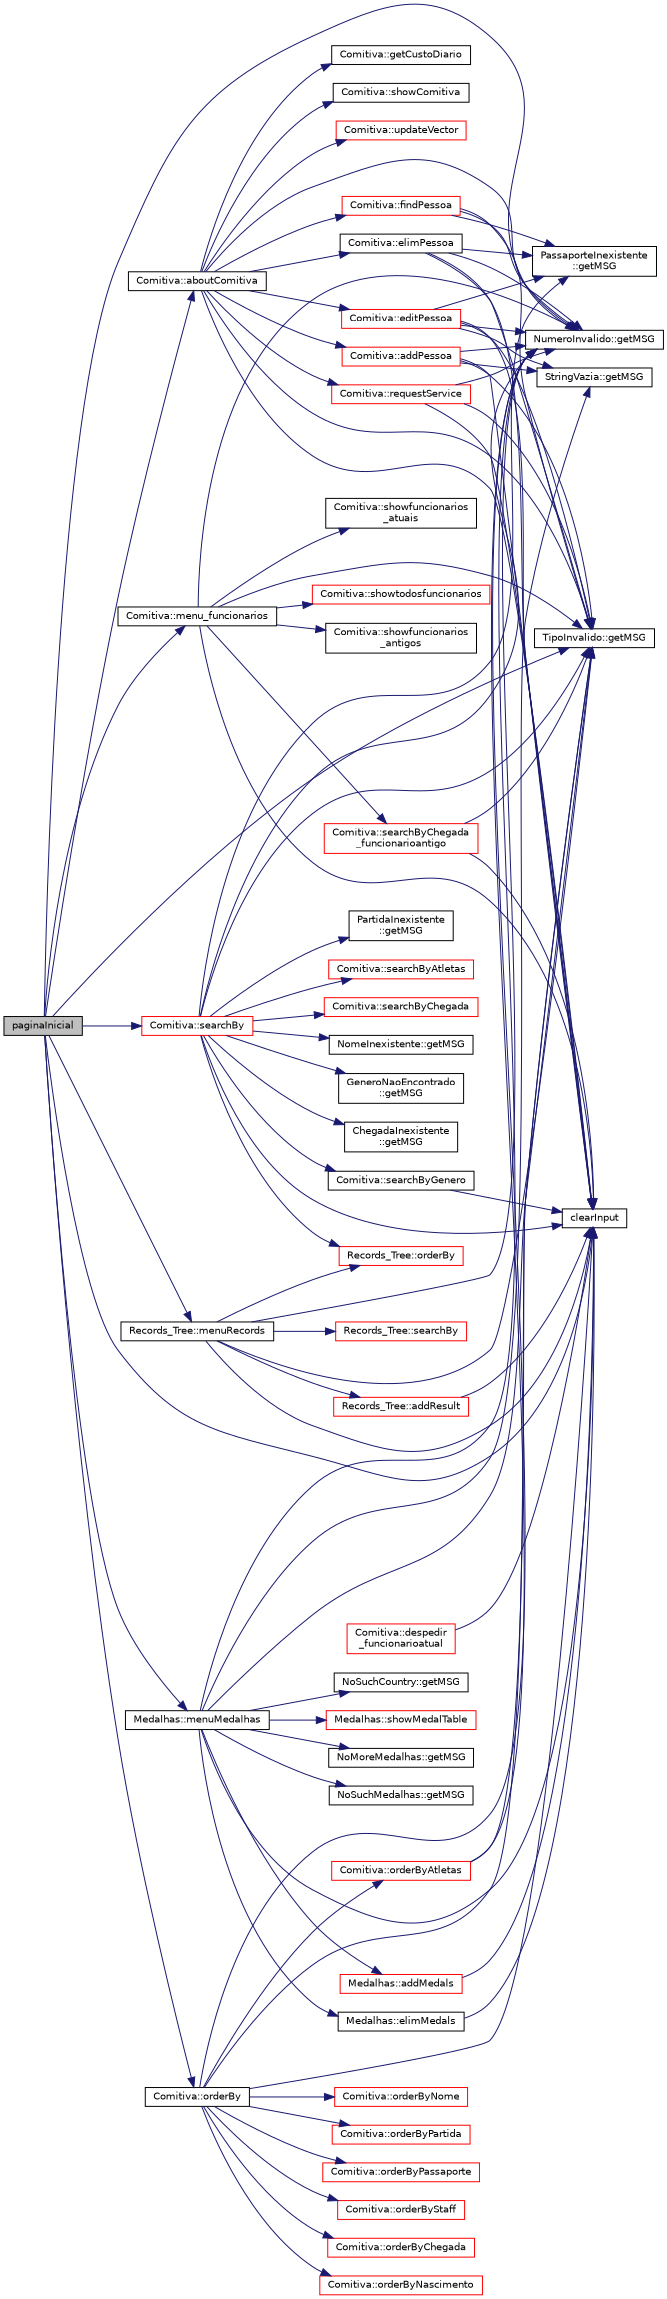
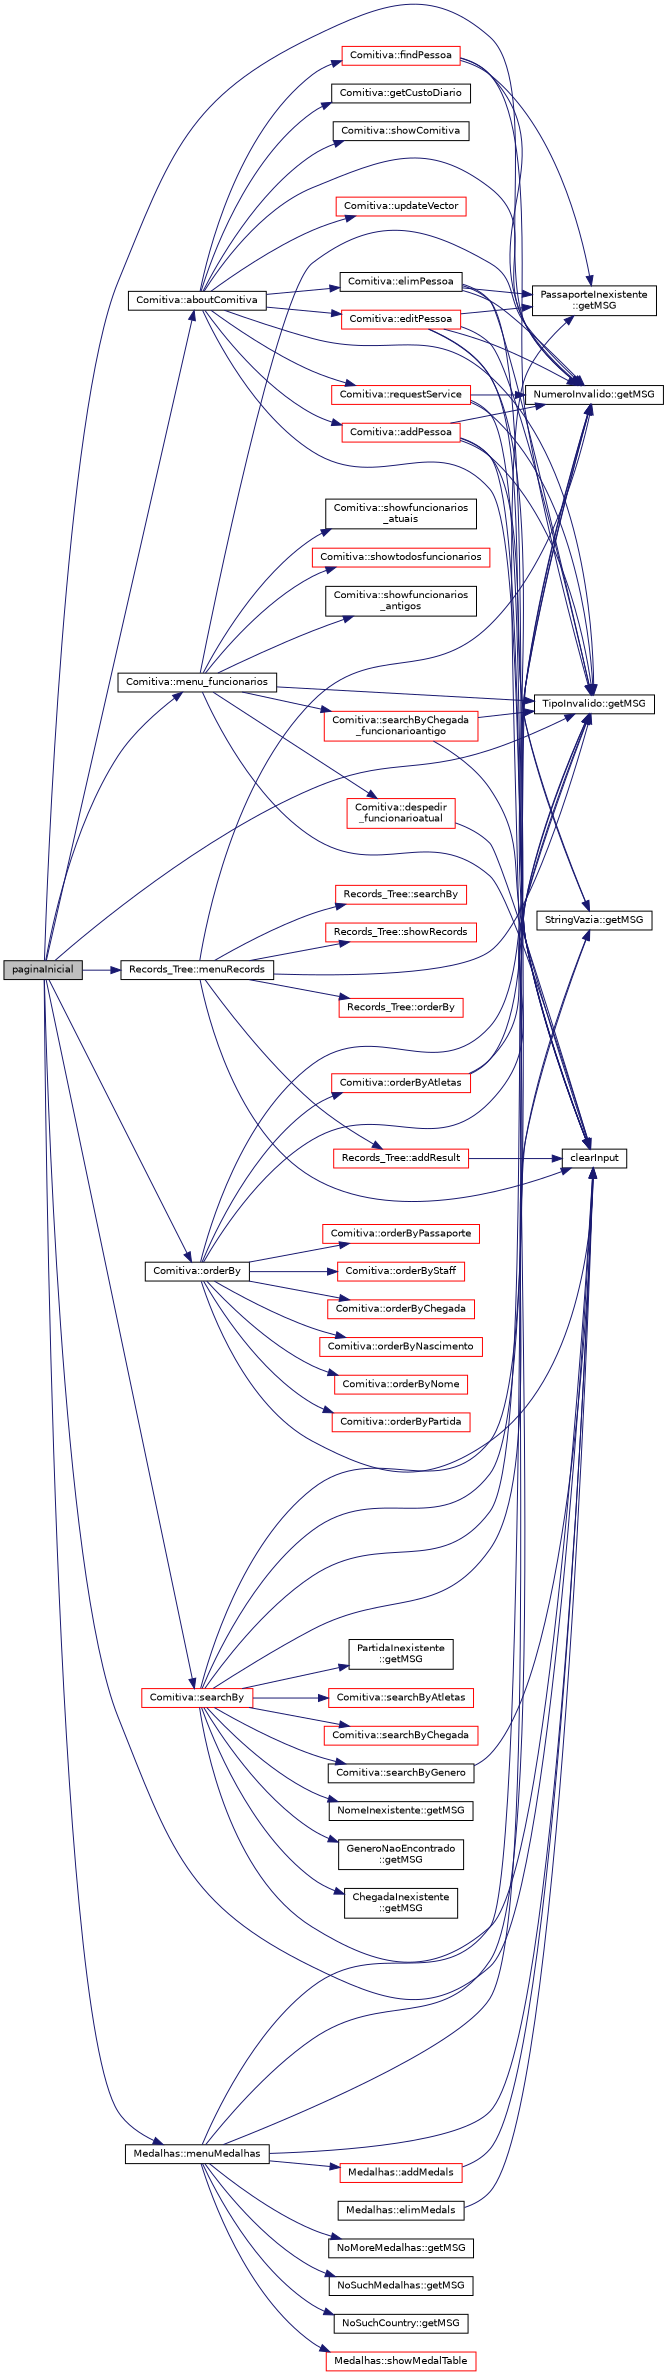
edge "Comitiva::menu_funcionarios" -> "Comitiva::despedir _funcionarioatual": added
node "Records_Tree::showRecords": added
edge "Comitiva::searchBy" -> "Records_Tree::orderBy": now "Comitiva::searchBy" -> "StringVazia::getMSG"
edge "Medalhas::menuMedalhas" -> "Medalhas::elimMedals": removed
